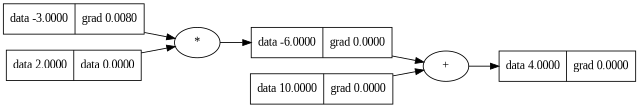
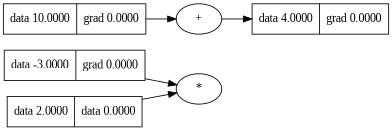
node "data -3.0000": text "grad 0.0080" -> "grad 0.0000"
node "data -6.0000": removed
